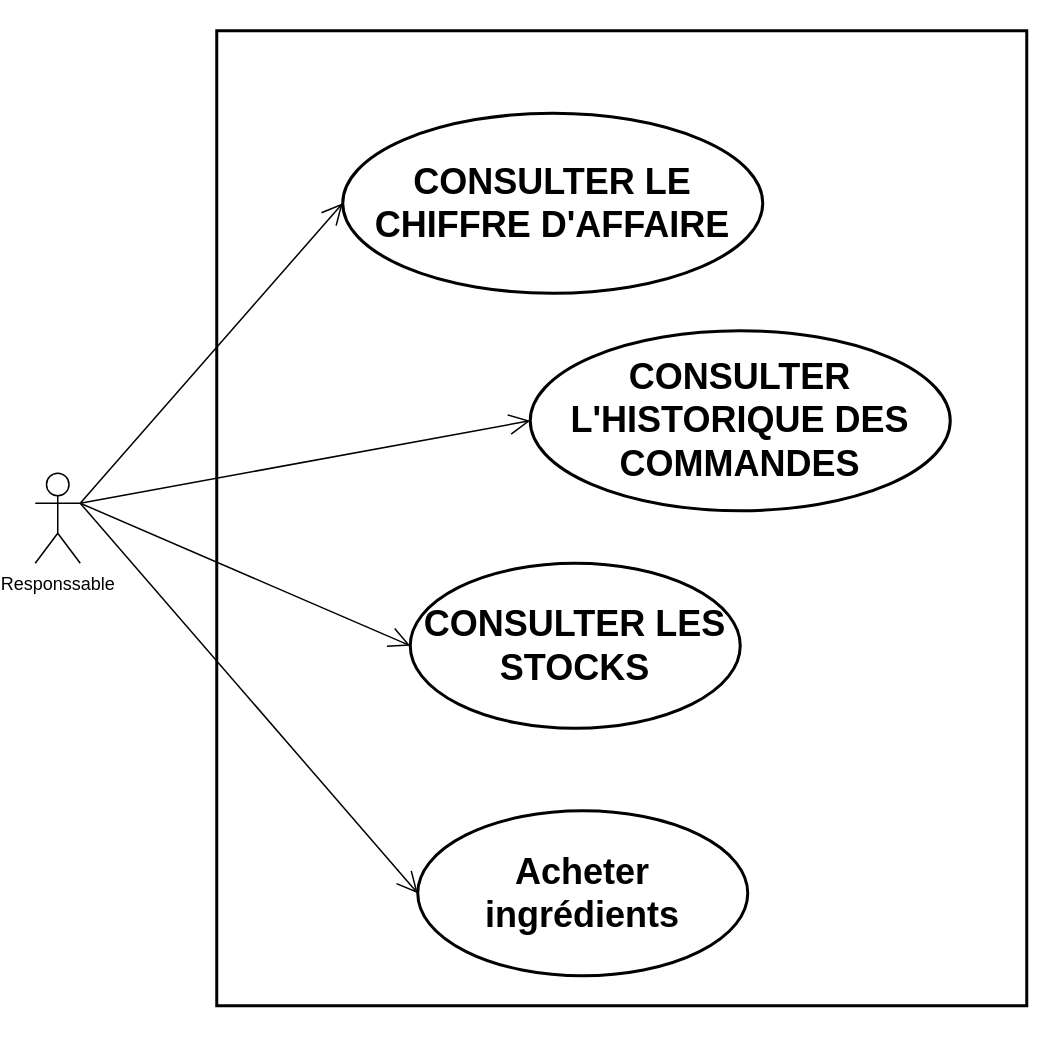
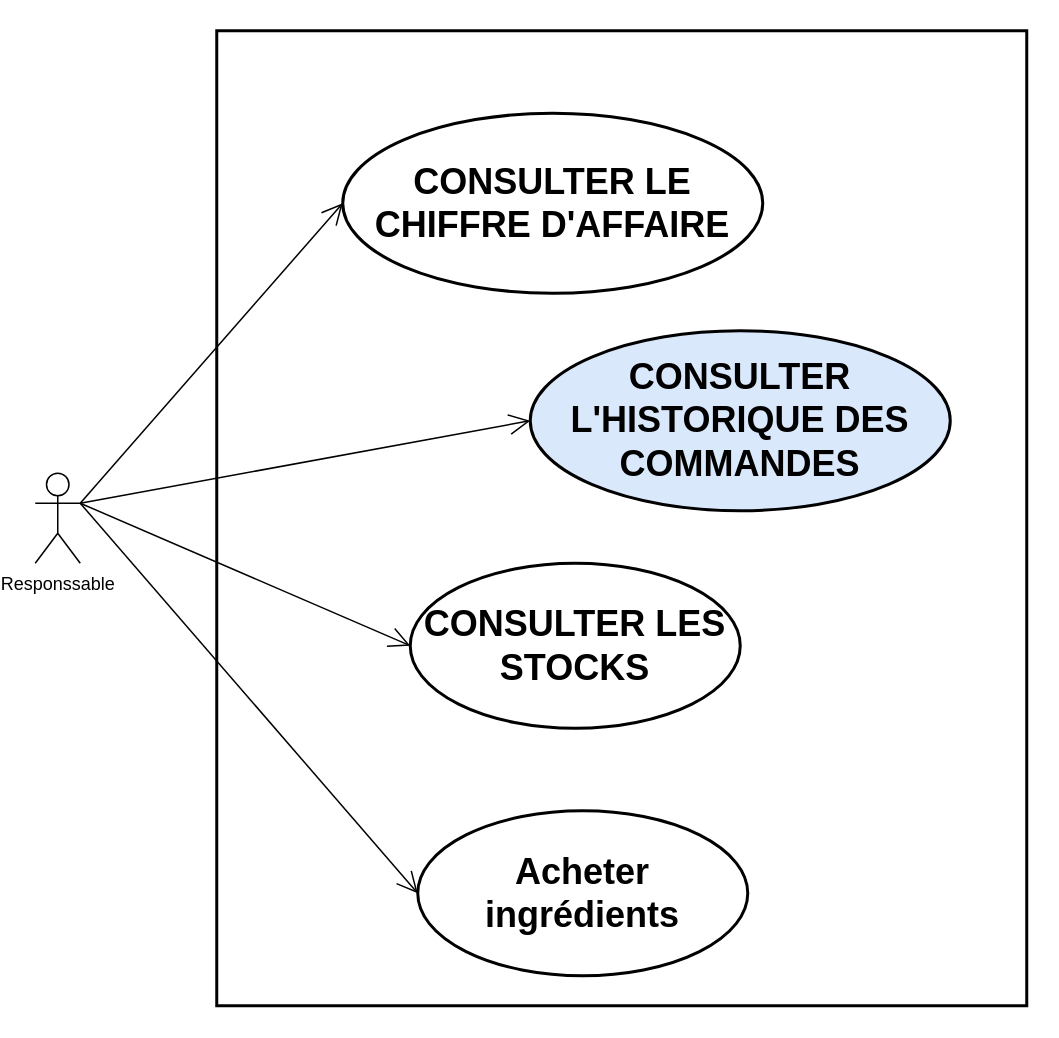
node "CONSULTER L'HISTORIQUE DES COMMANDES": fillcolor #ffffff -> #dae8fc
